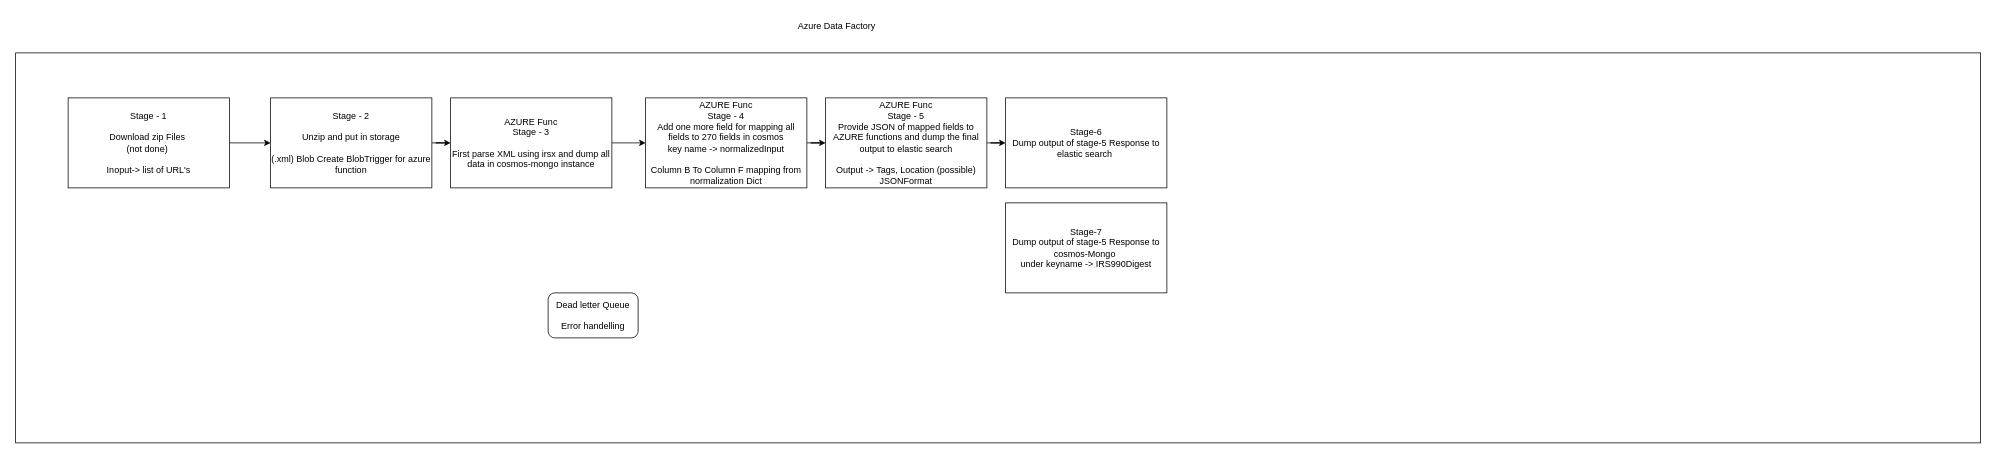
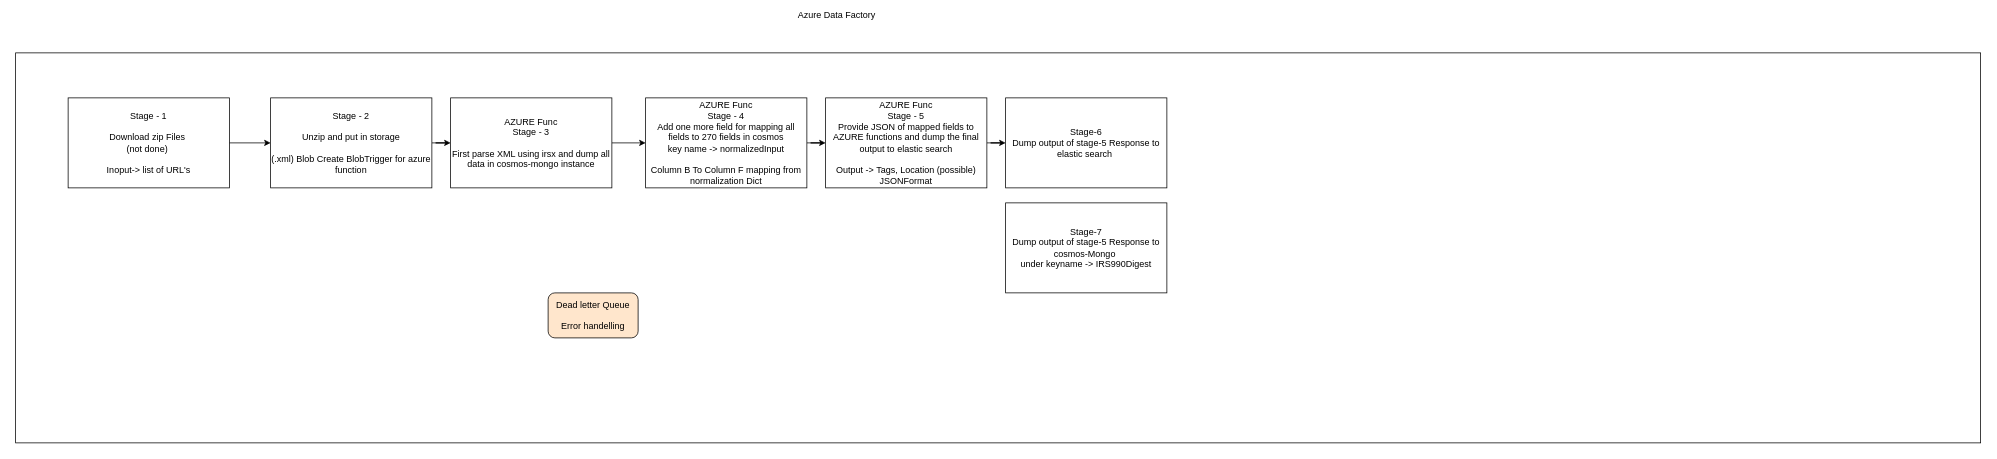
node "Azure Data Factory": moved (837, 27) -> (837, 15)
node "Dead letter Queue Error handelling": fillcolor #ffffff -> #ffe6cc
